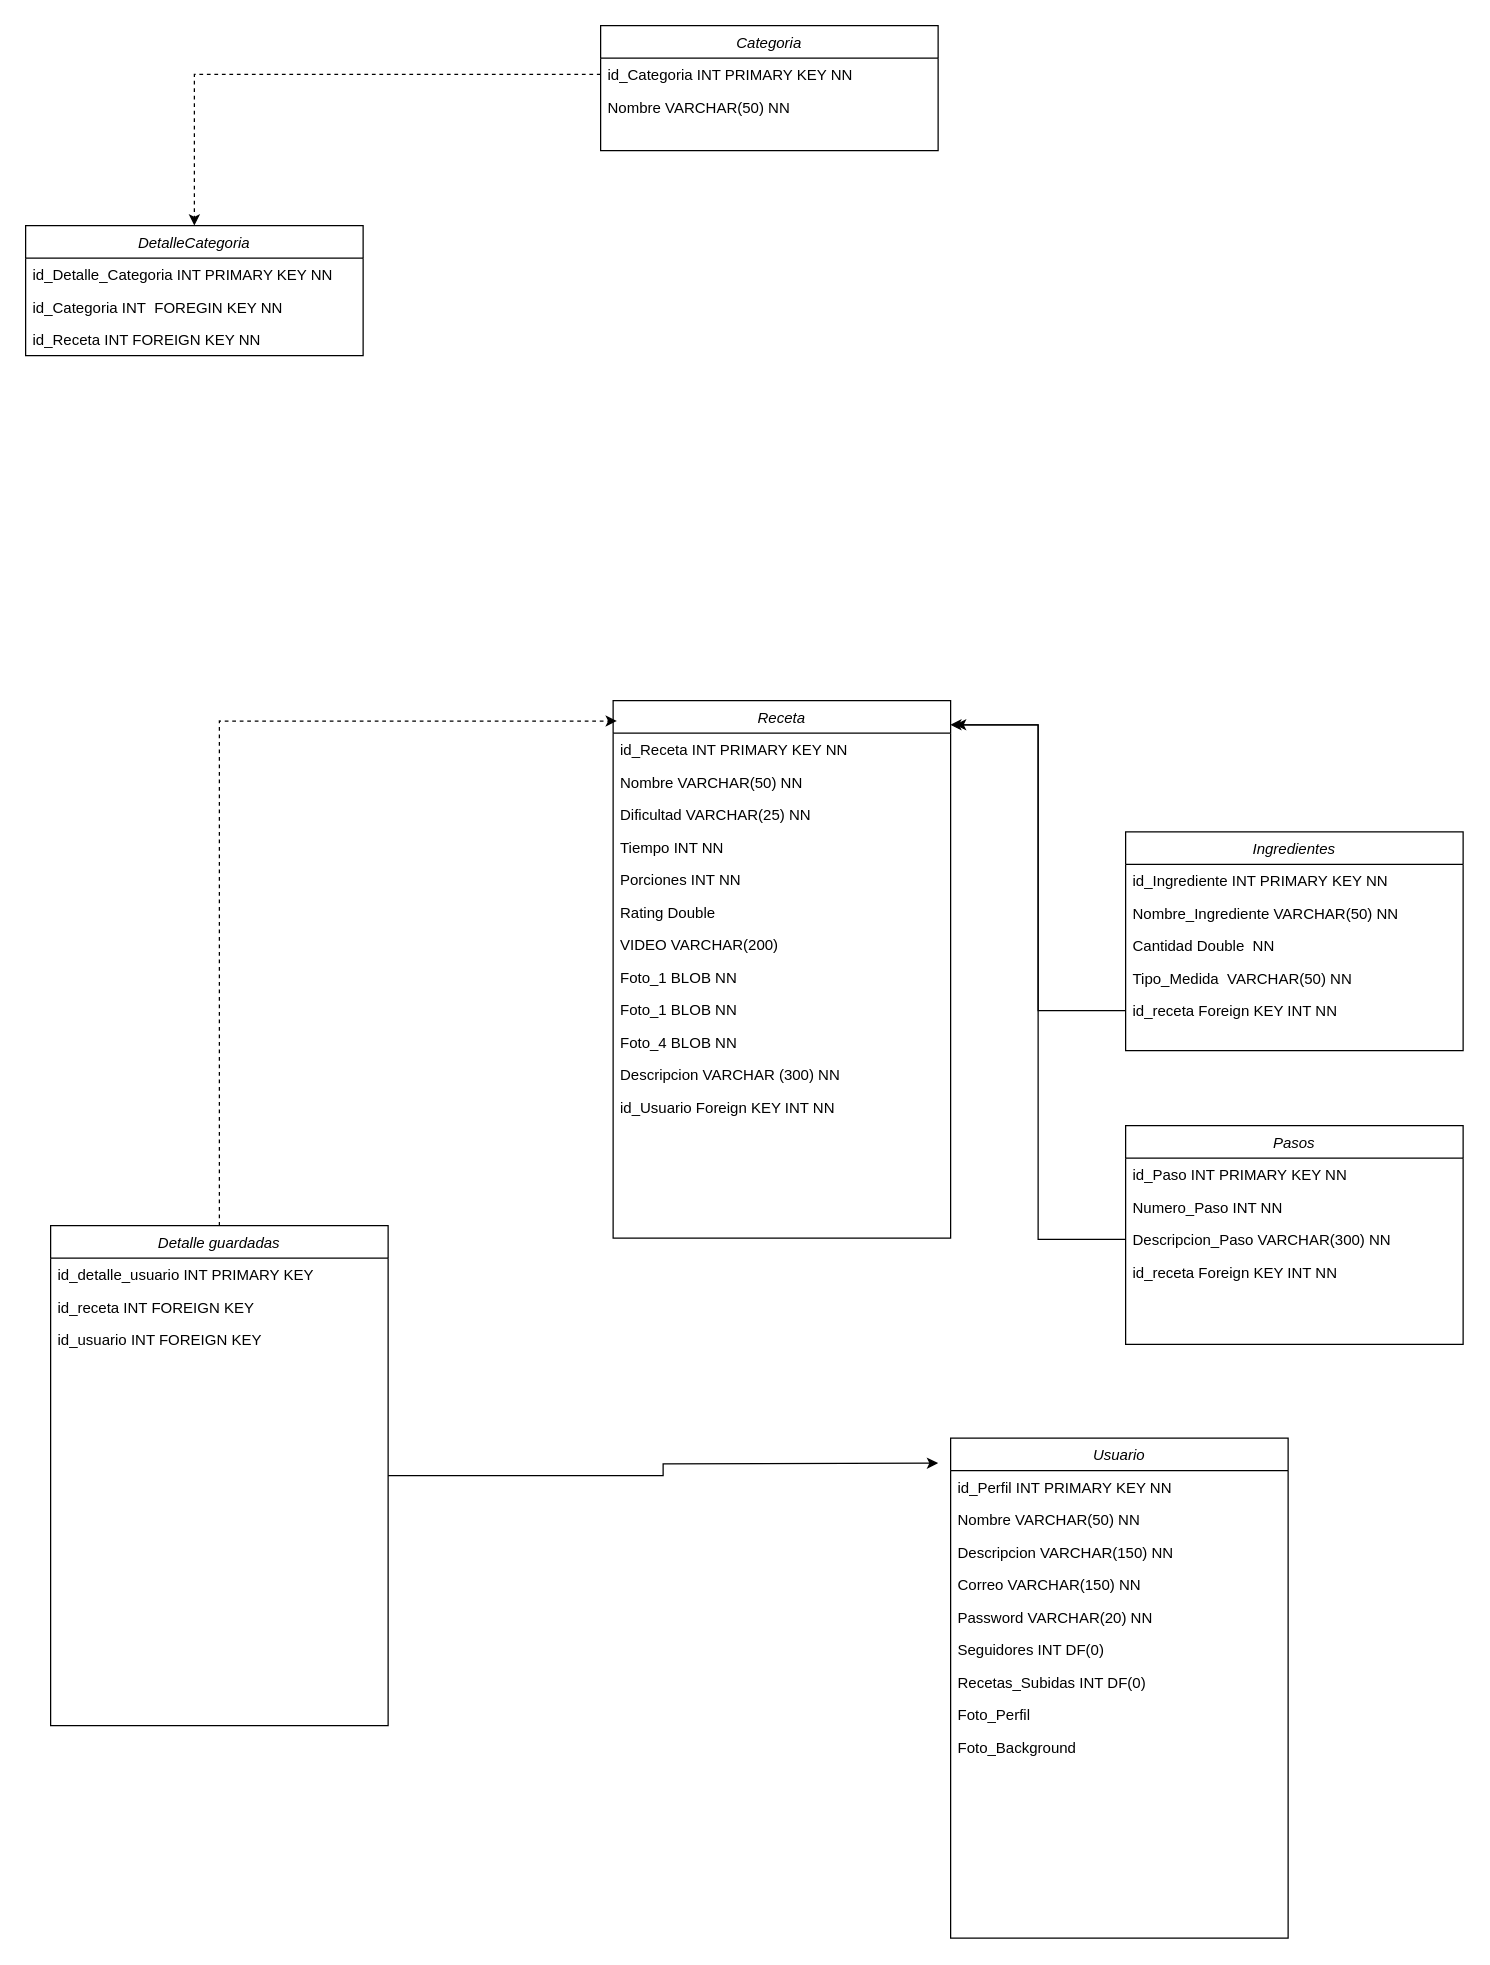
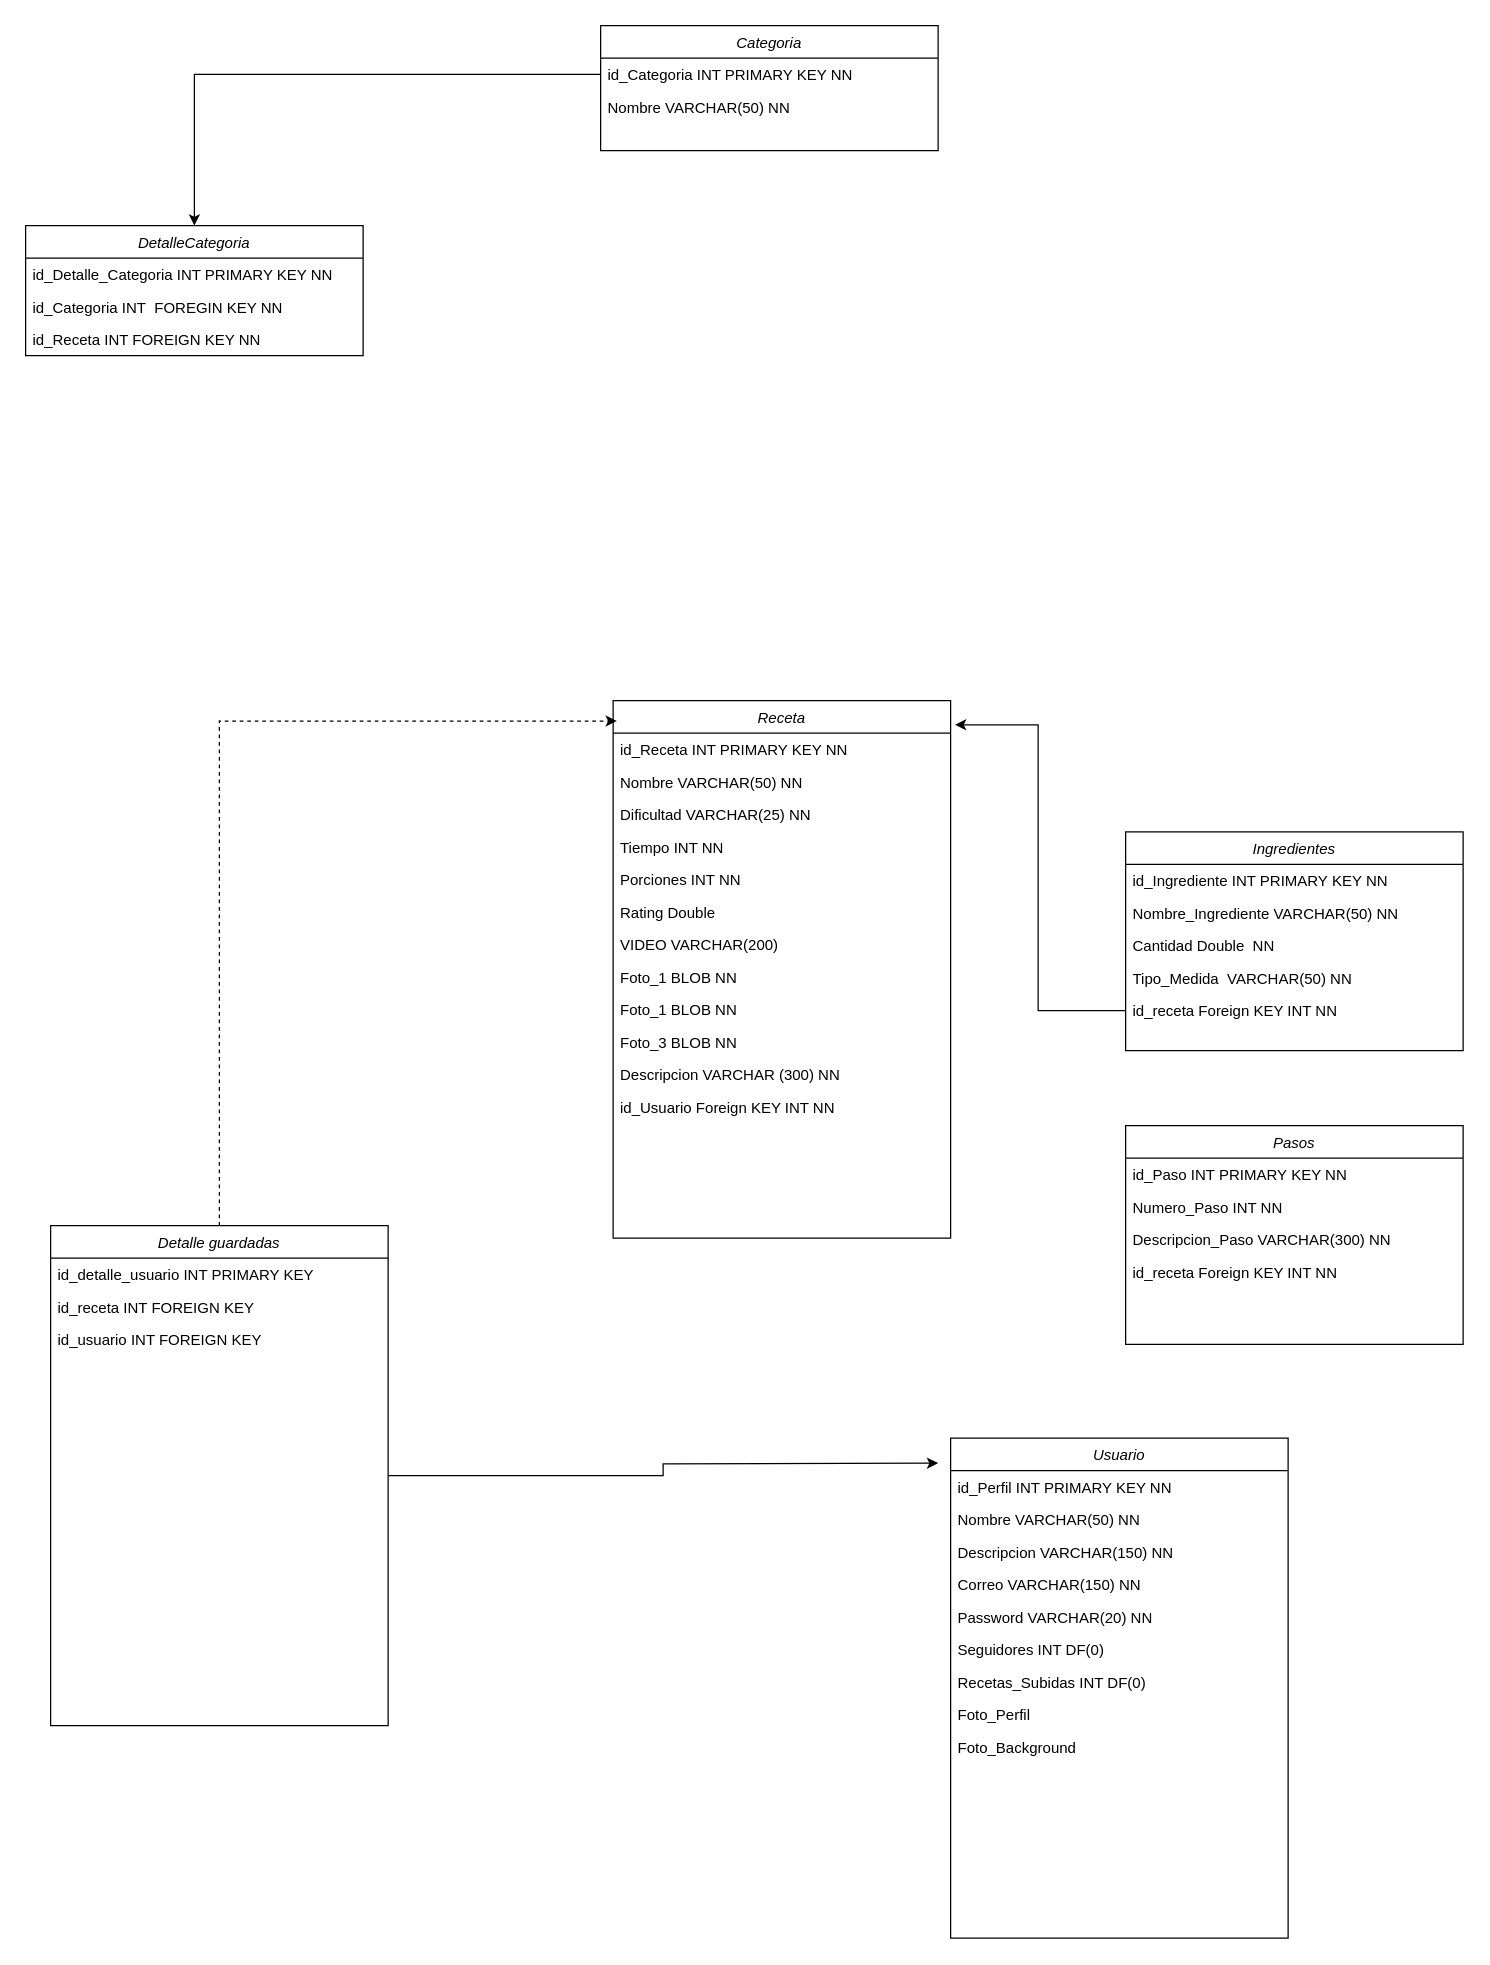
edge "id_Categoria INT PRIMARY KEY NN" -> "DetalleCategoria": style dashed -> solid
node "Foto_4 BLOB NN": label "Foto_4 BLOB NN" -> "Foto_3 BLOB NN"
edge "Descripcion_Paso VARCHAR(300) NN" -> "Receta": removed
